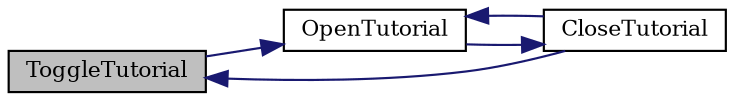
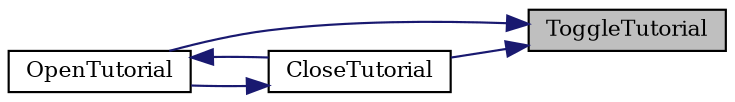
edge "ToggleTutorial" -> "OpenTutorial": reversed
